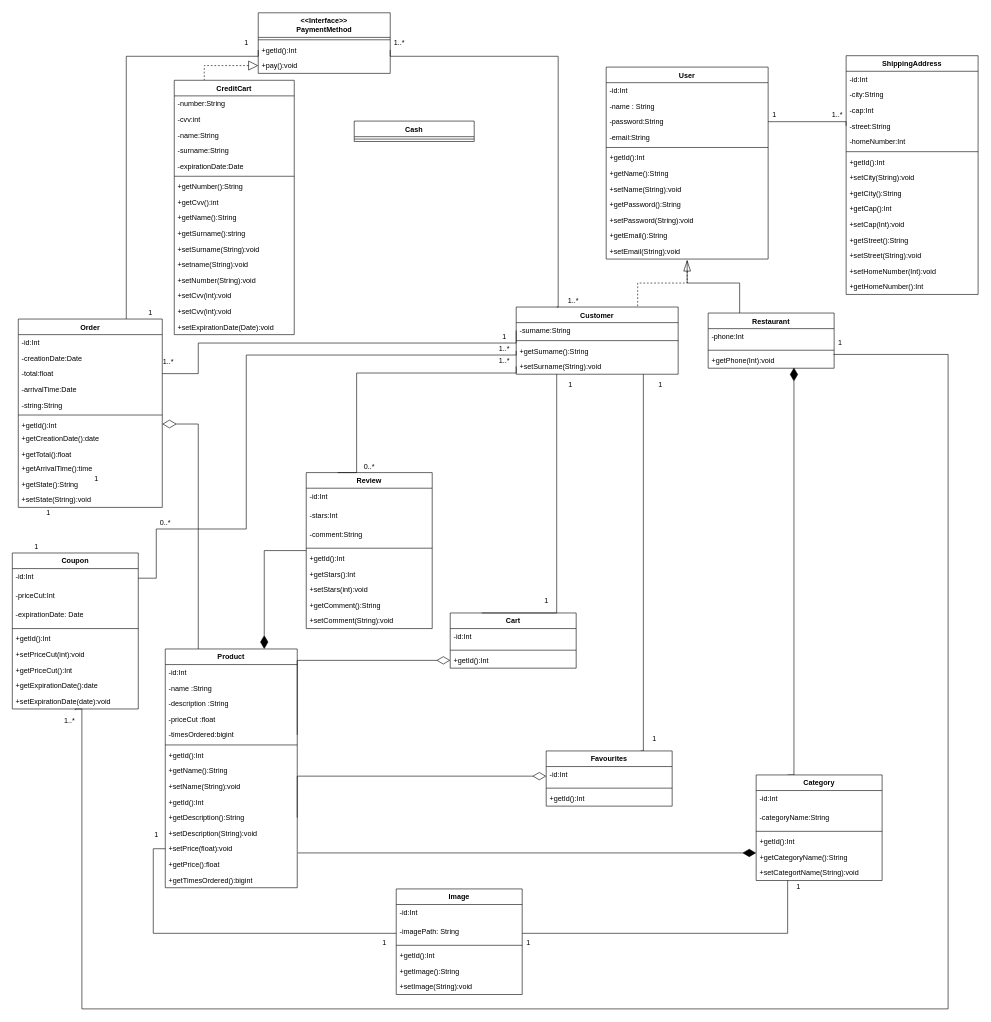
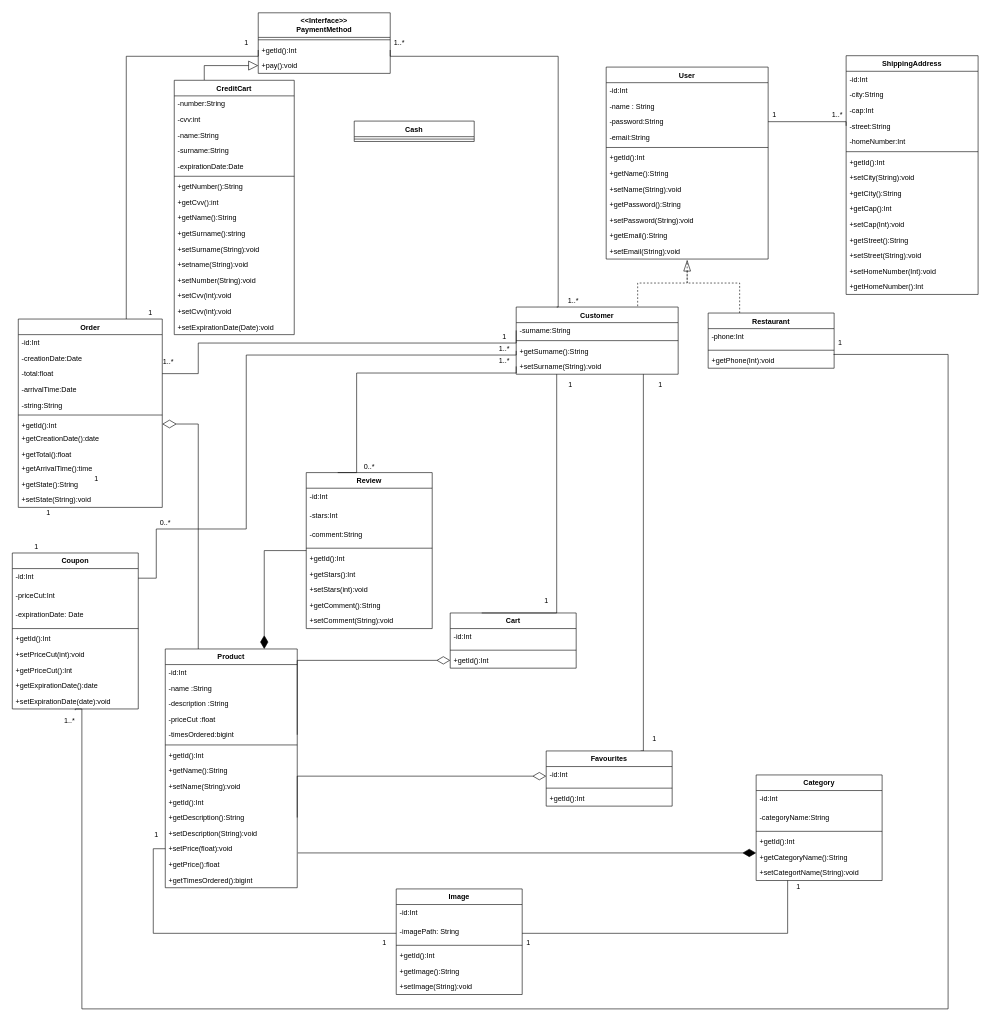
edge "CreditCart" -> "+pay():void": style dashed -> solid
edge "+setEmail(String):void" -- "Restaurant": style solid -> dashed
edge "Category" -> "+getPhone(Int):void": removed
